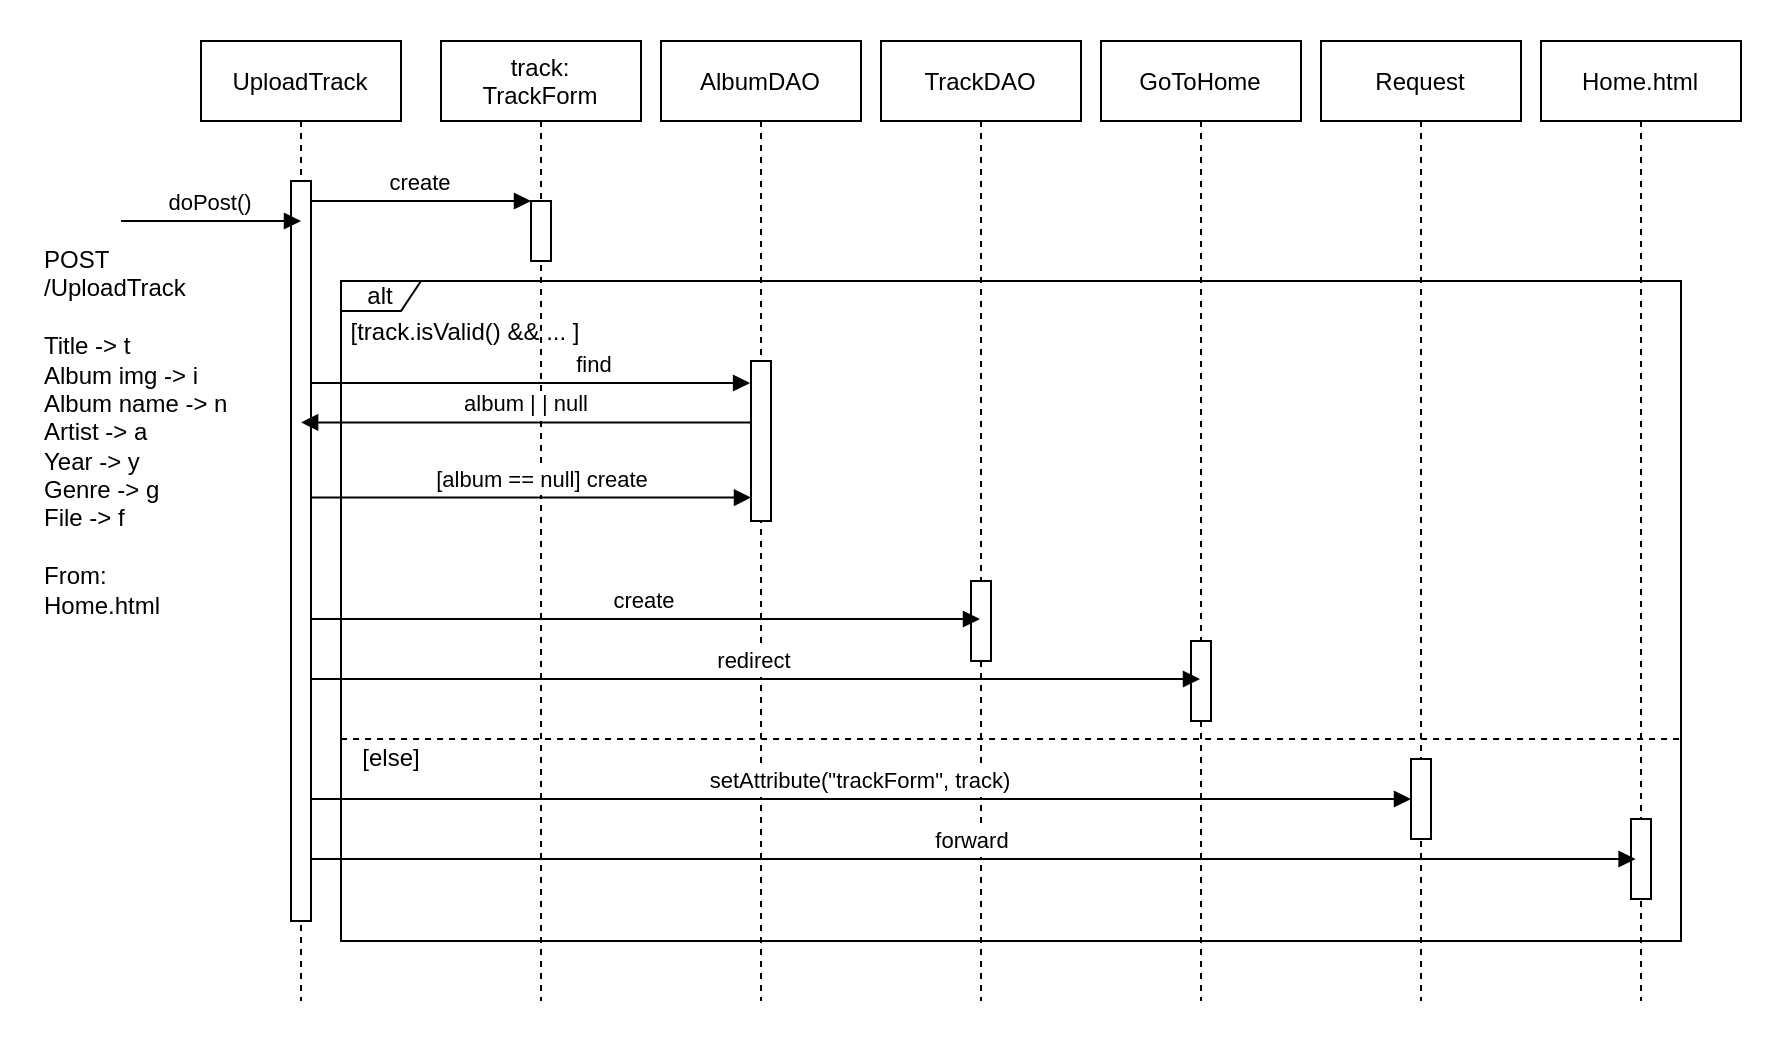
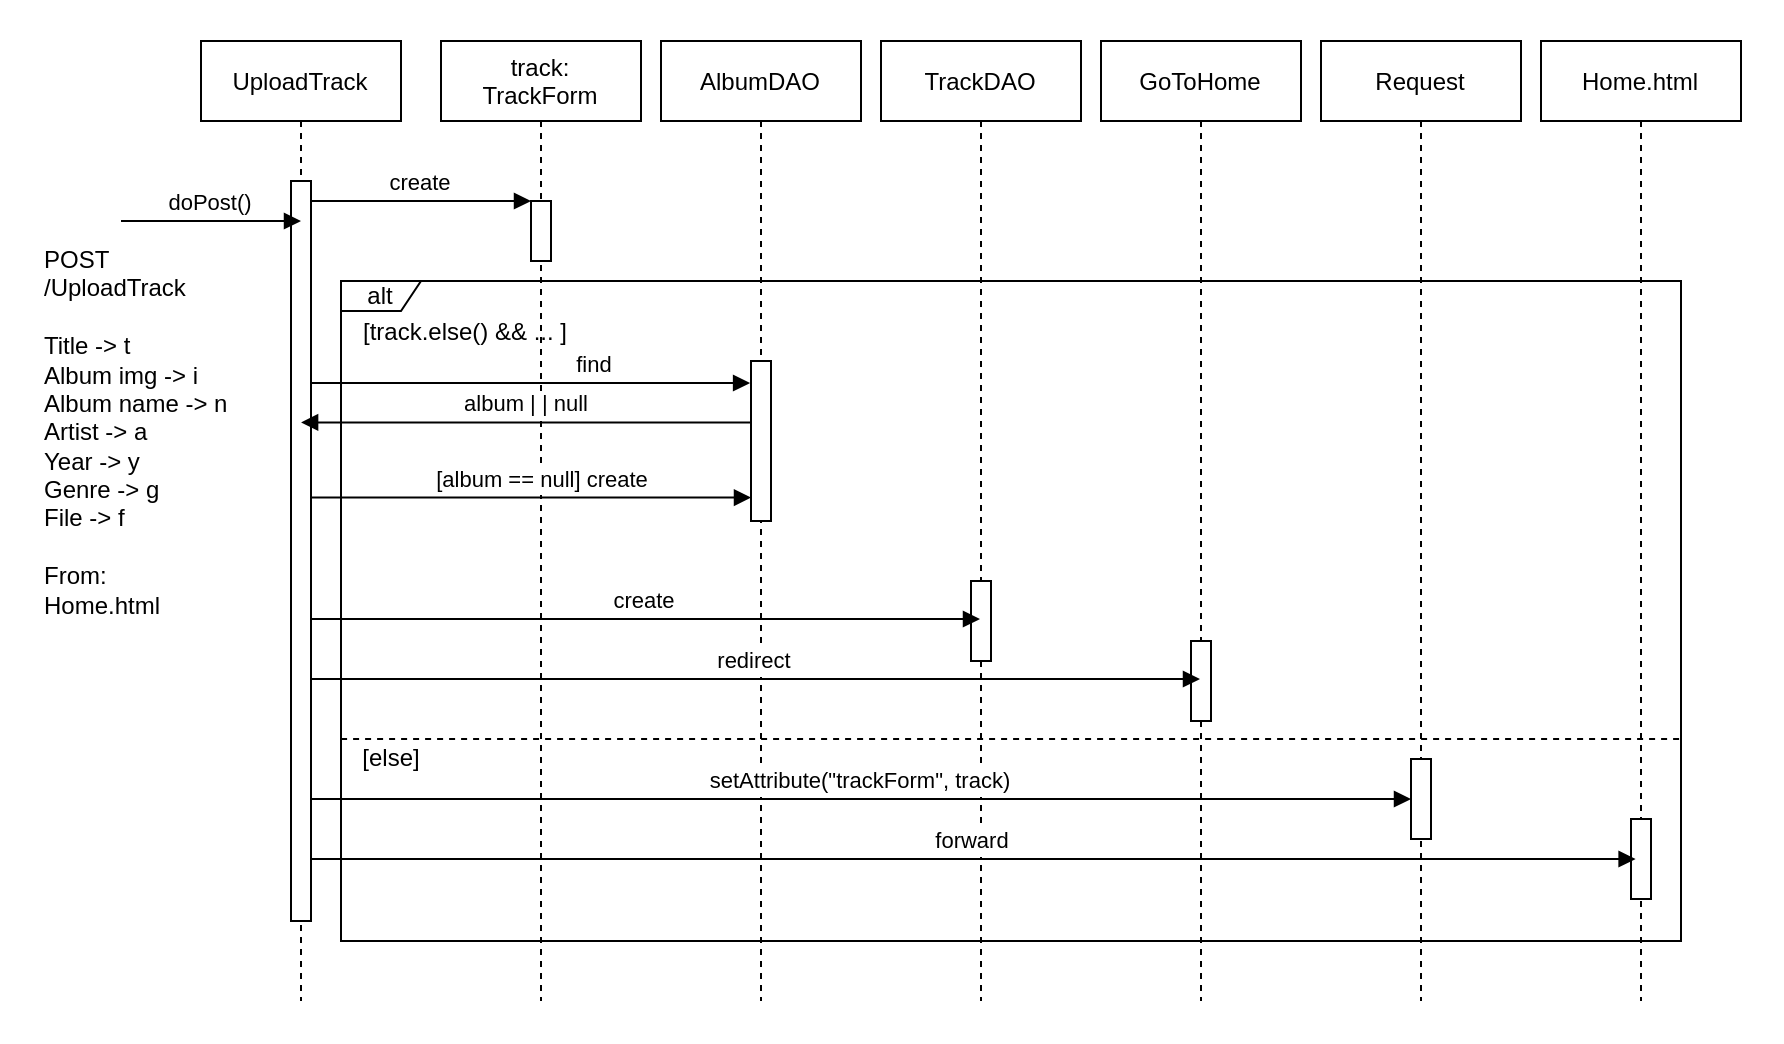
node "[track.isValid() && ... ]": label "[track.isValid() && ... ]" -> "[track.else() && ... ]"
